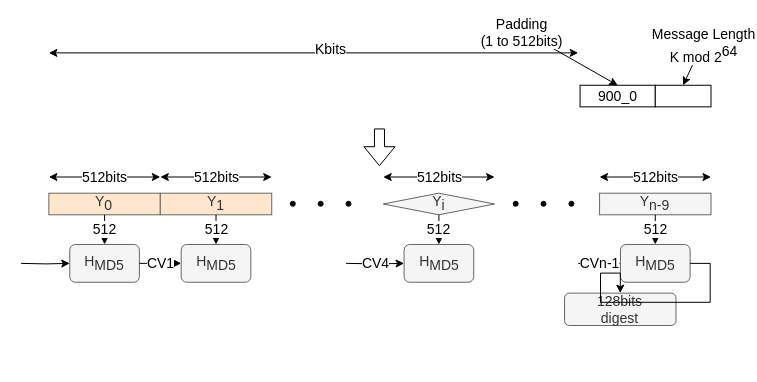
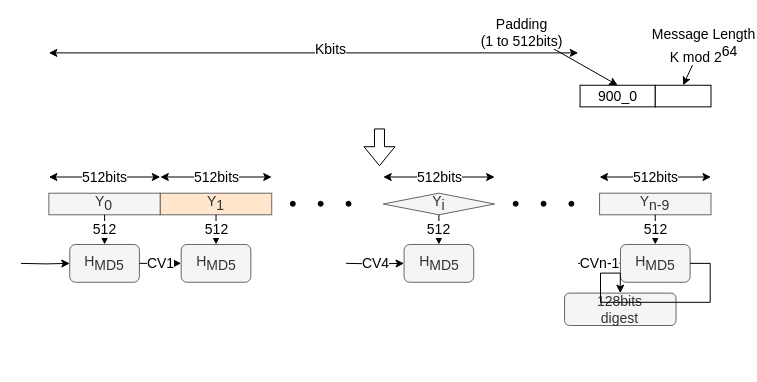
node "Y0": fillcolor #ffe6cc -> #f5f5f5
